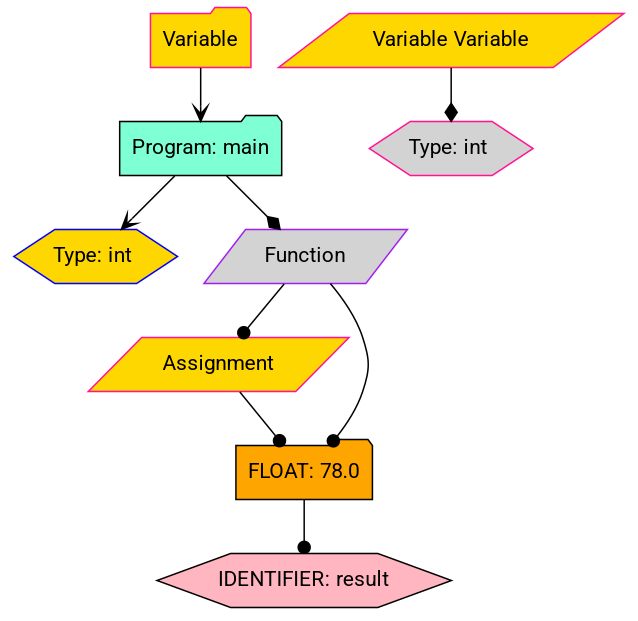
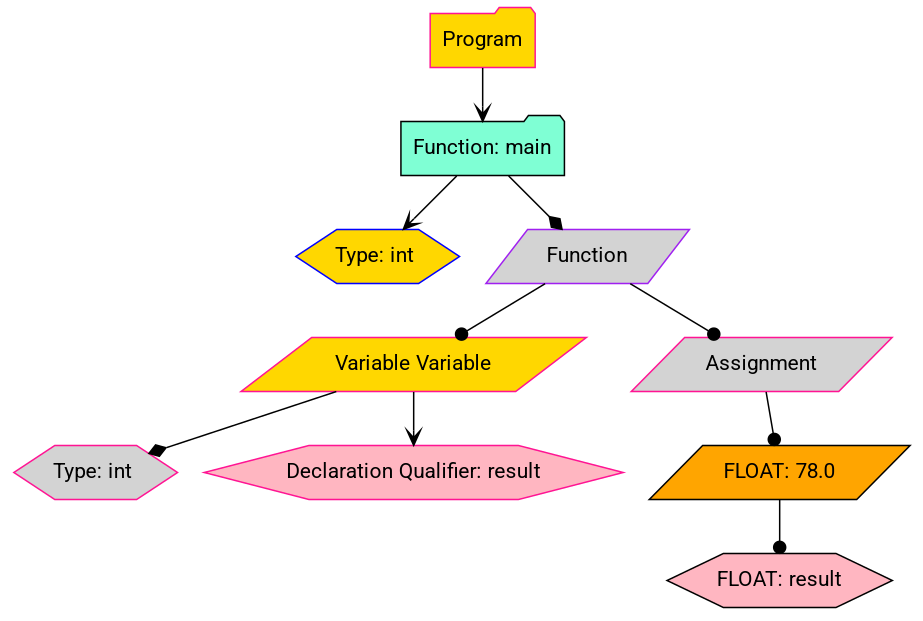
node "Variable": label "Variable" -> "Program"
node "Program: main": label "Program: main" -> "Function: main"
edge "Function" -> "FLOAT: 78.0": now "Function" -> "Variable Variable"
node "Assignment": fillcolor gold -> lightgrey
node "FLOAT: 78.0": shape folder -> parallelogram
node "Declaration Qualifier: result": added
node "IDENTIFIER: result": label "IDENTIFIER: result" -> "FLOAT: result"
